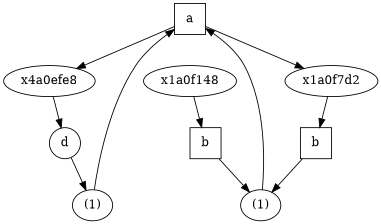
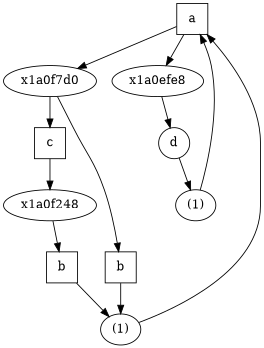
node "x4a0efe8": label "x4a0efe8" -> "x1a0efe8"
node "x1a0f148": label "x1a0f148" -> "x1a0f248"
node "x1a0f7d2": label "x1a0f7d2" -> "x1a0f7d0"
node "c": added
